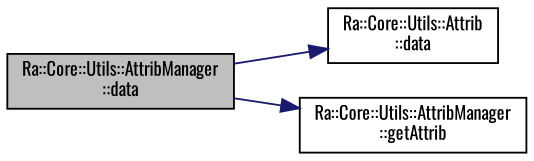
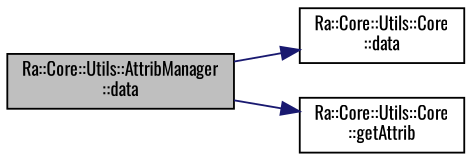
node "Ra::Core::Utils::Attrib ::data": label "Ra::Core::Utils::Attrib ::data" -> "Ra::Core::Utils::Core ::data"
node "Ra::Core::Utils::AttribManager ::getAttrib": label "Ra::Core::Utils::AttribManager ::getAttrib" -> "Ra::Core::Utils::Core ::getAttrib"
